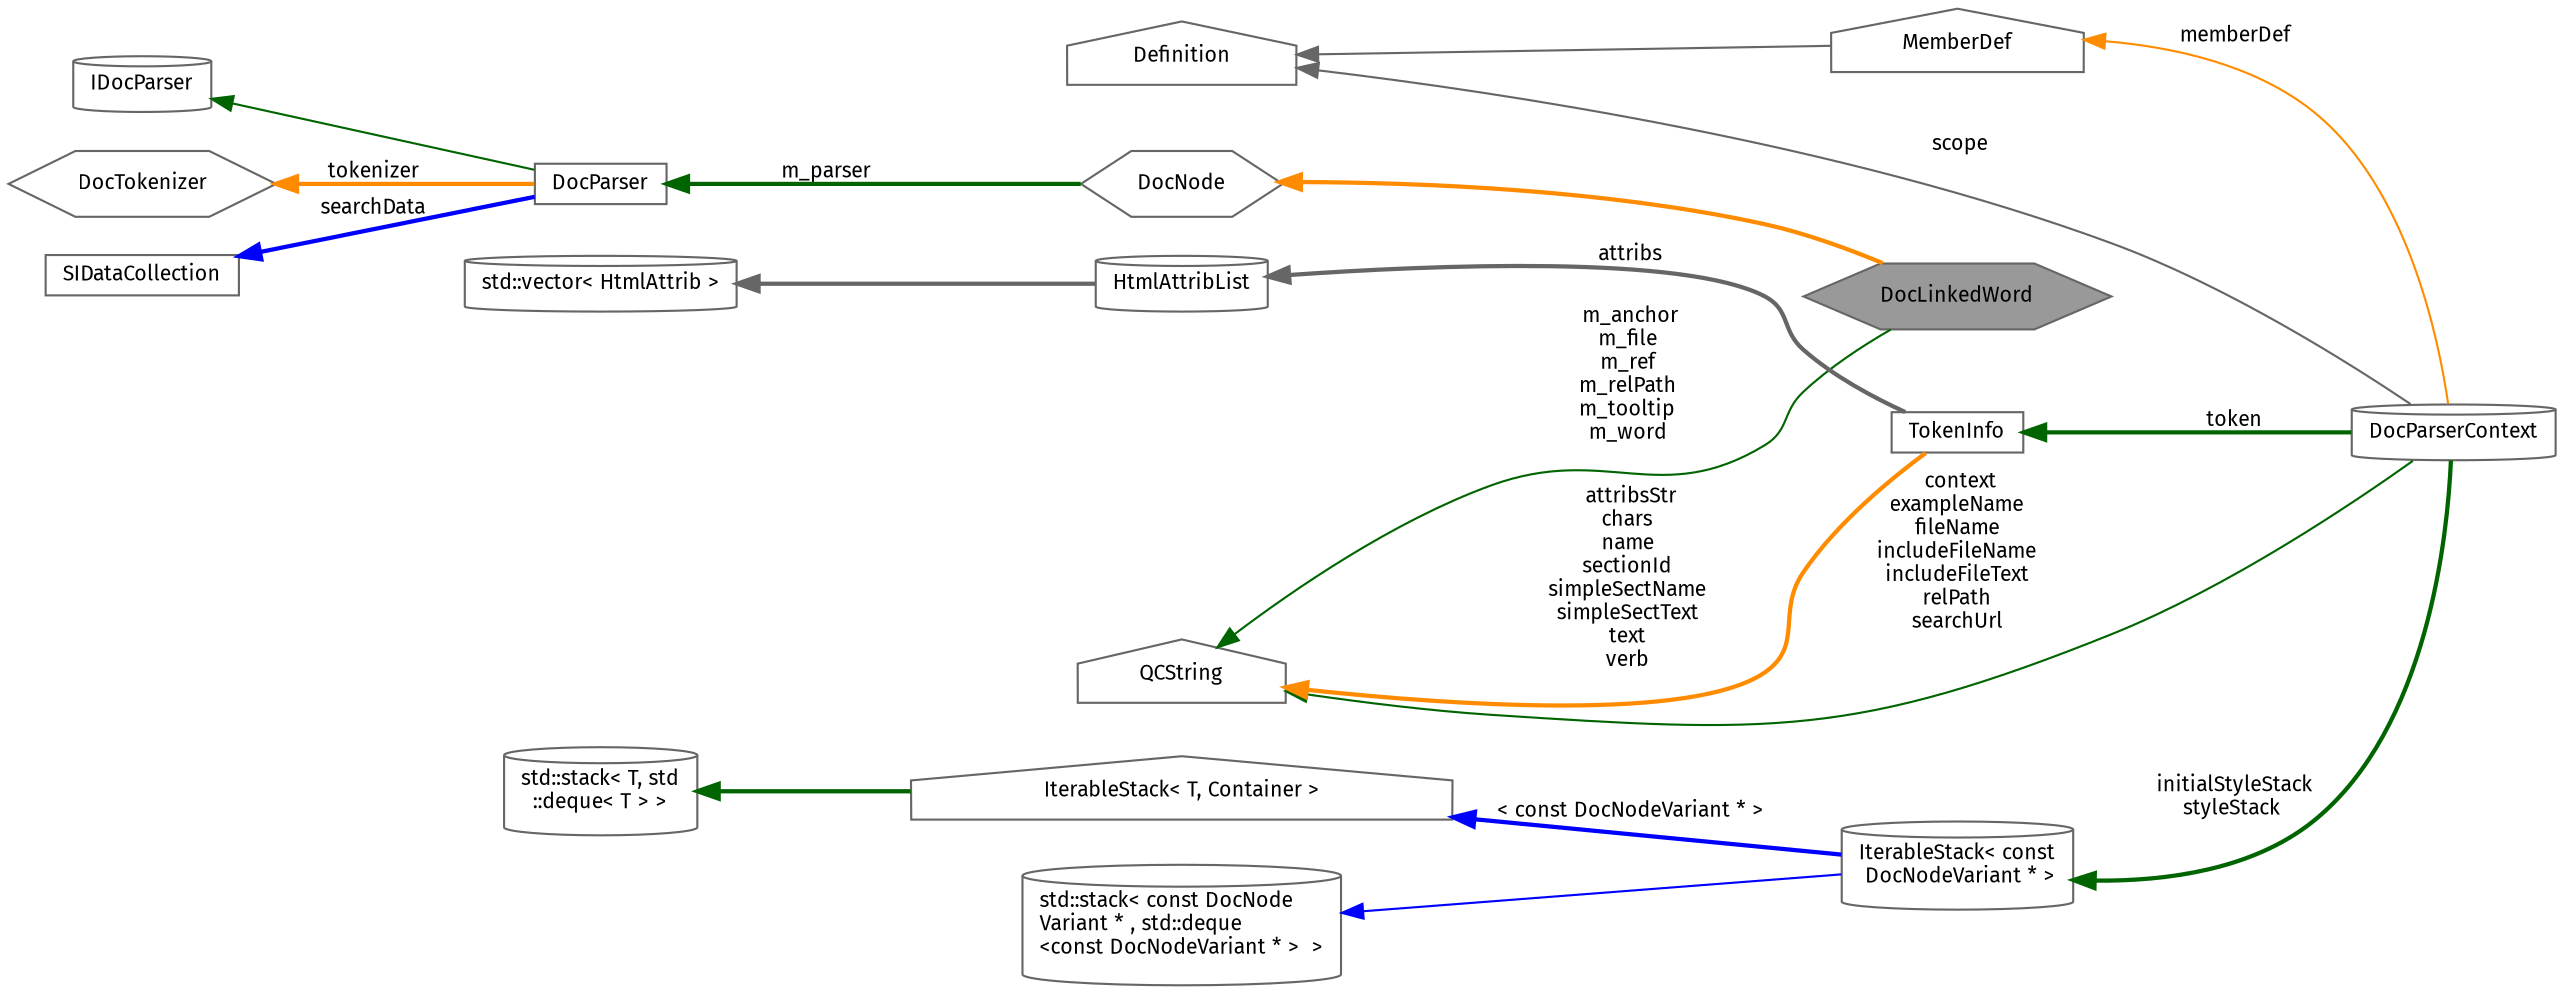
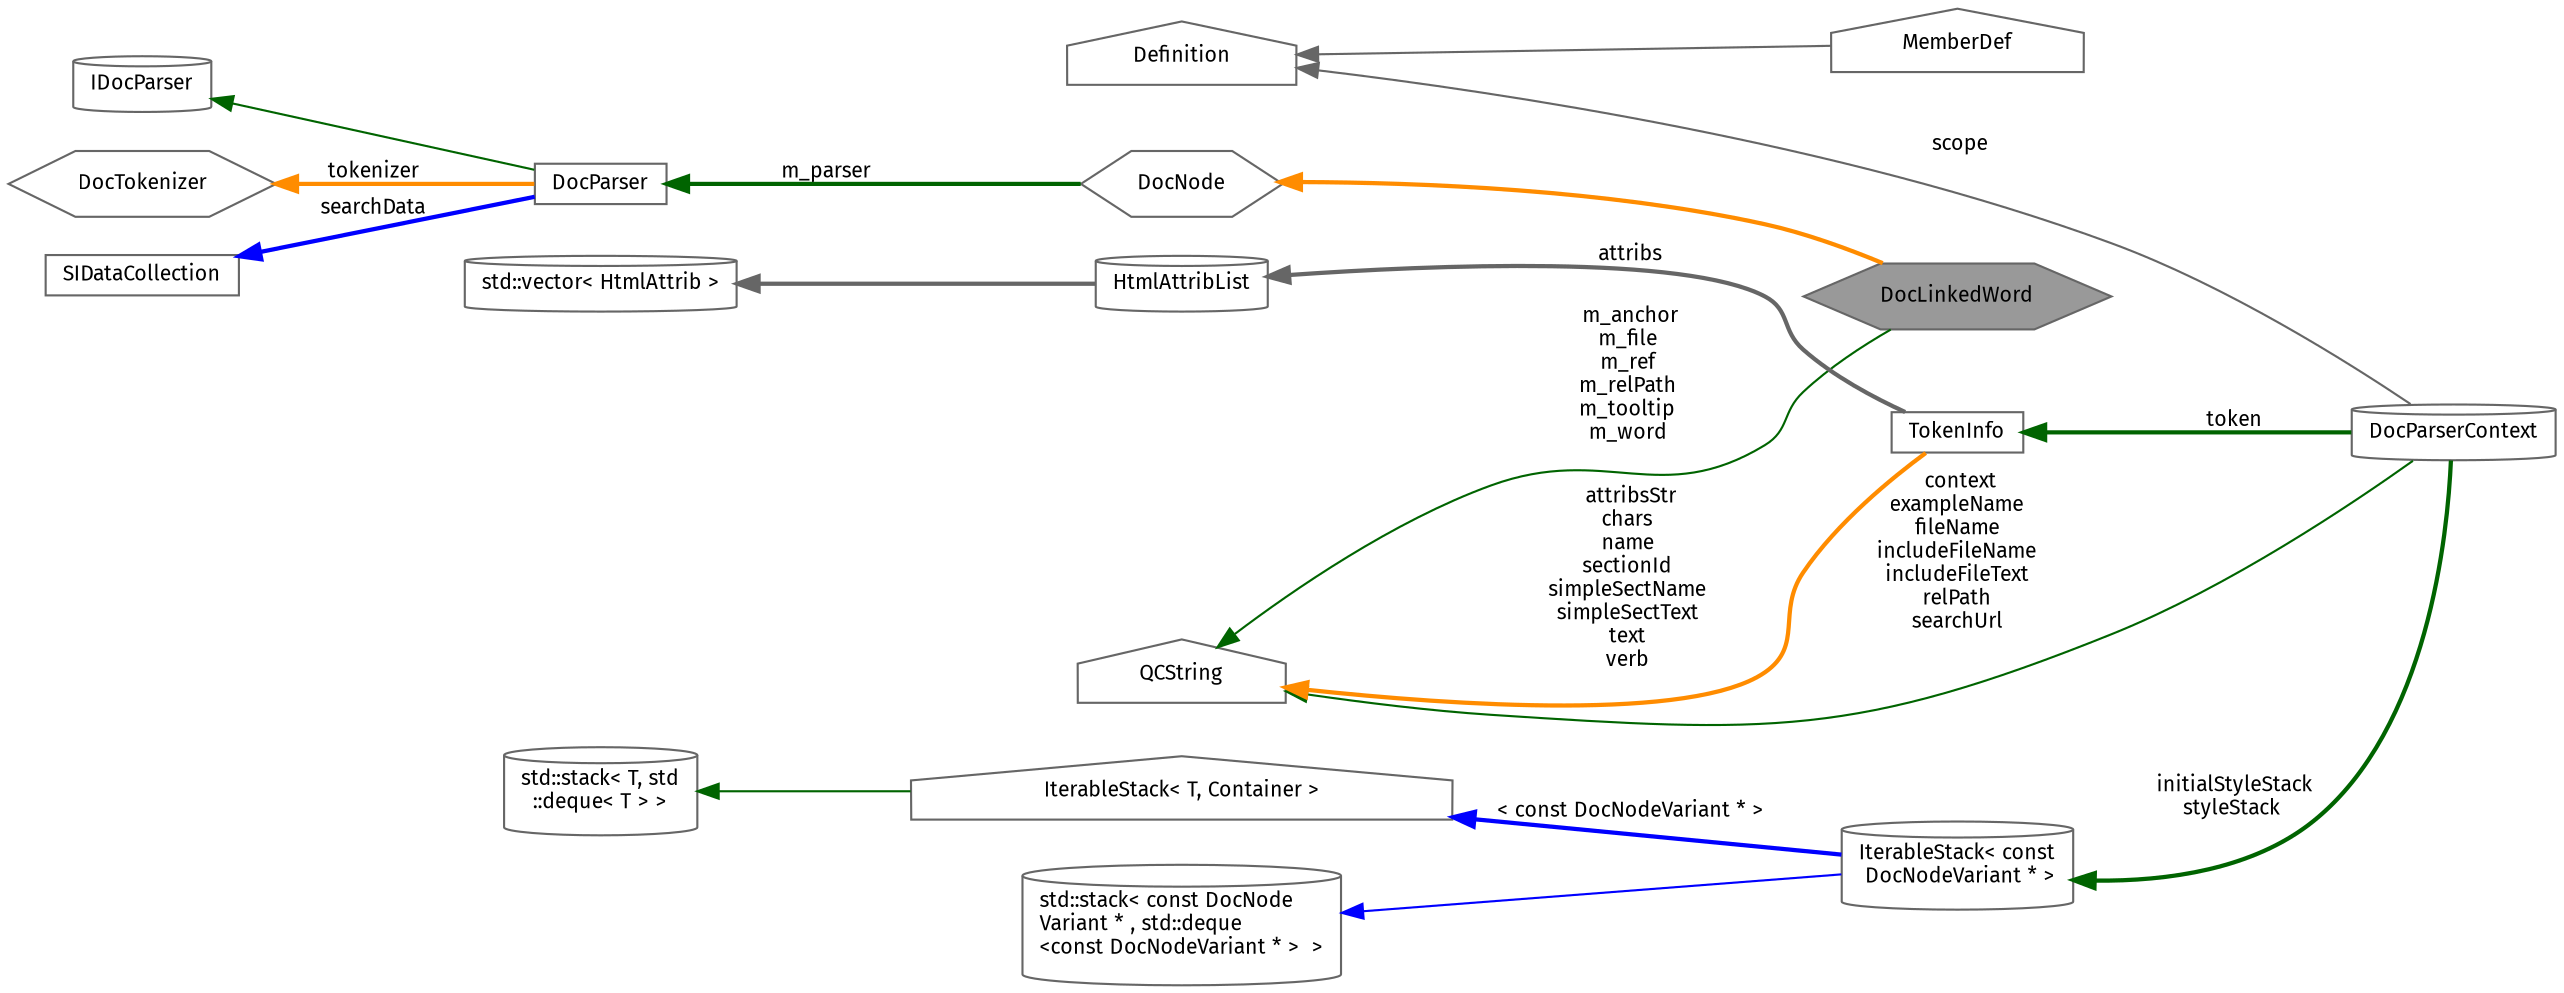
edge "DocParserContext" -> "MemberDef": removed, label "memberDef"
edge "IterableStack< T, Container >" -> "std::stack< T, std ::deque< T > >": style bold -> solid
